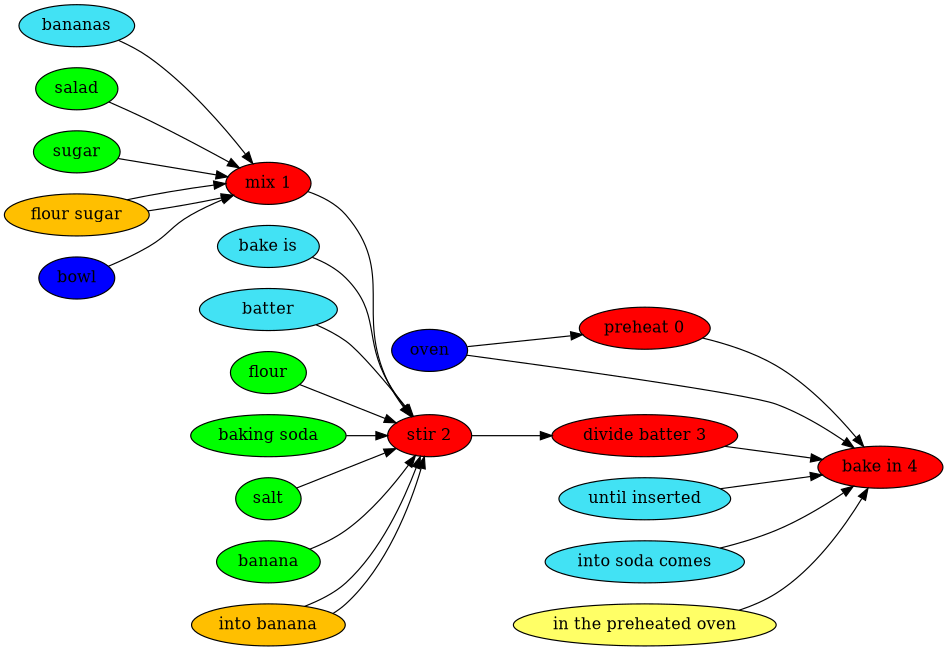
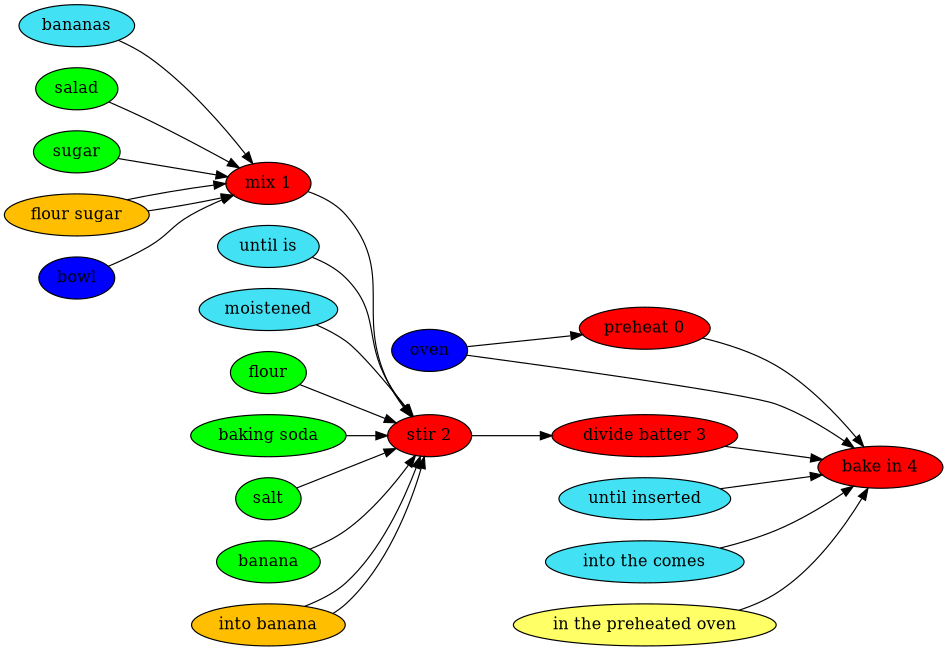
node "bake is": label "bake is" -> "until is"
node "batter": label "batter" -> "moistened"
node "into soda comes": label "into soda comes" -> "into the comes"
